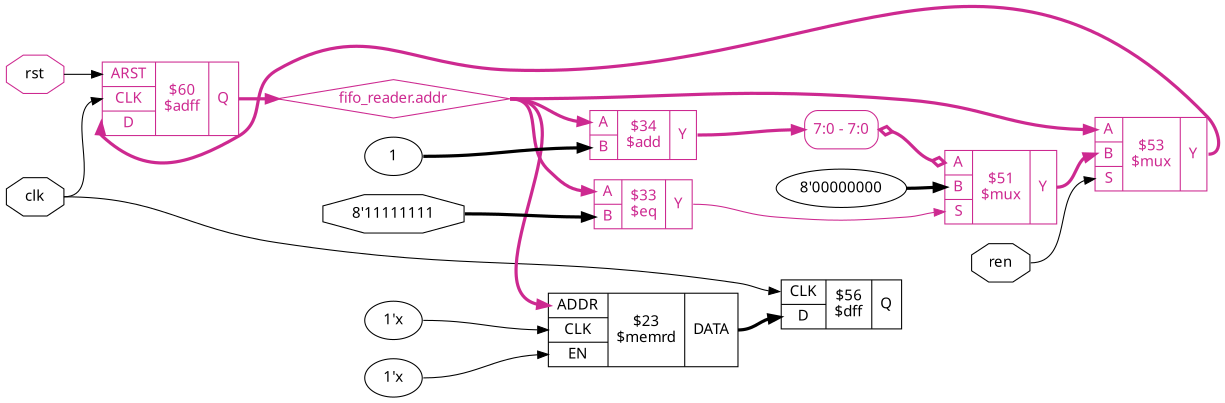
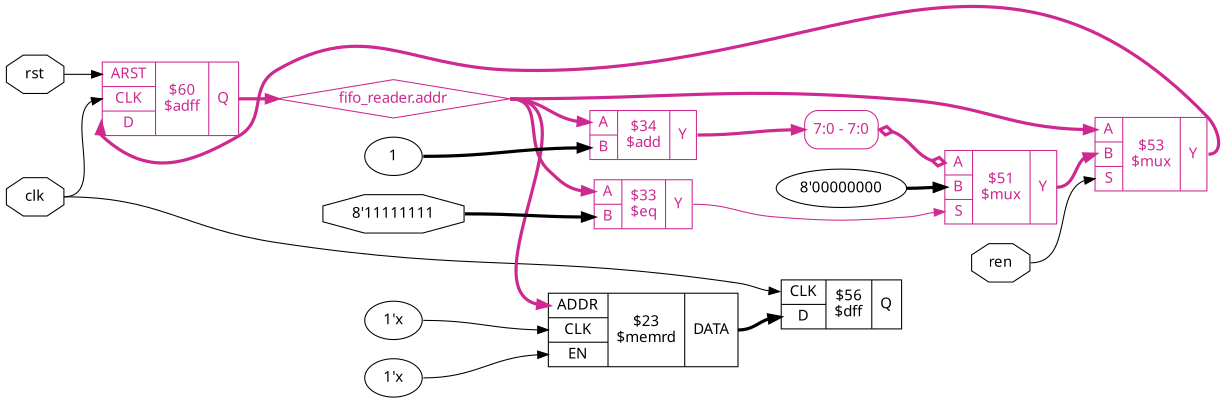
node "rst": color maroon3 -> black
